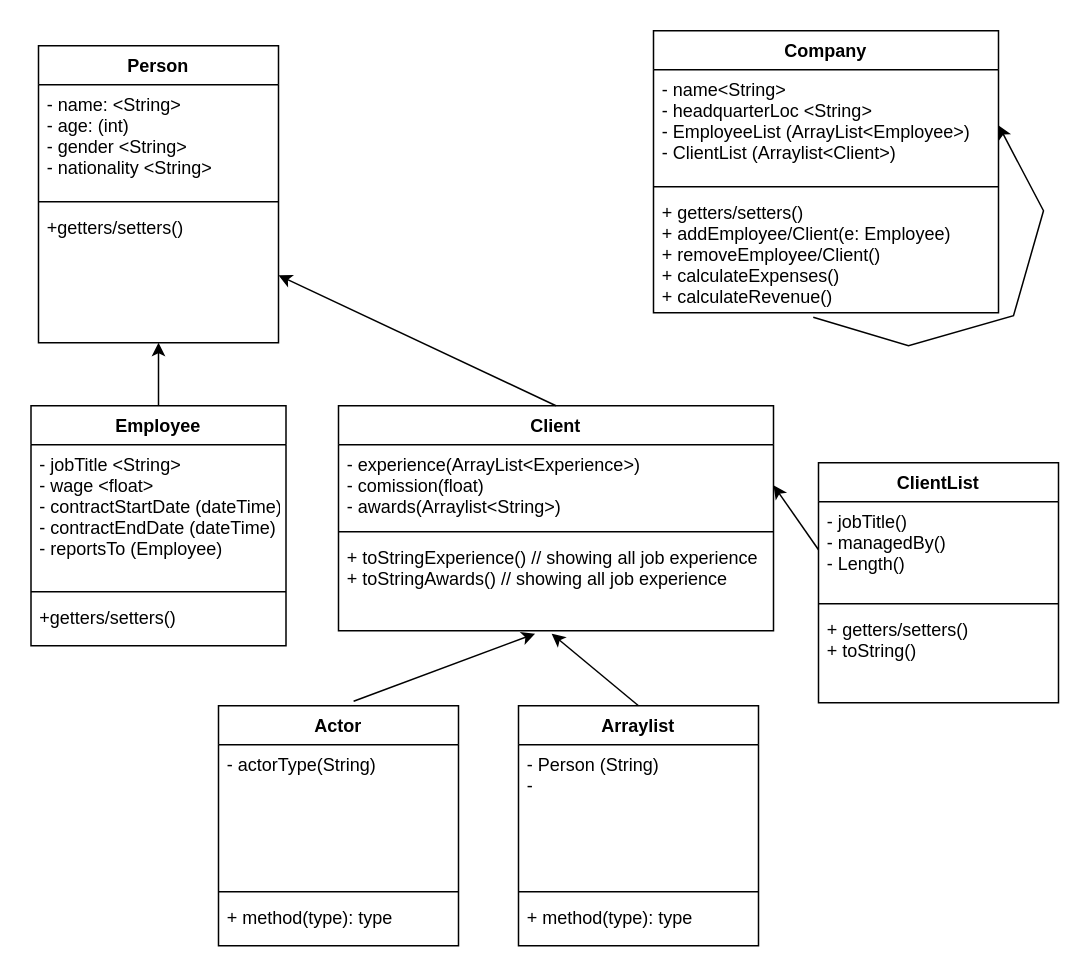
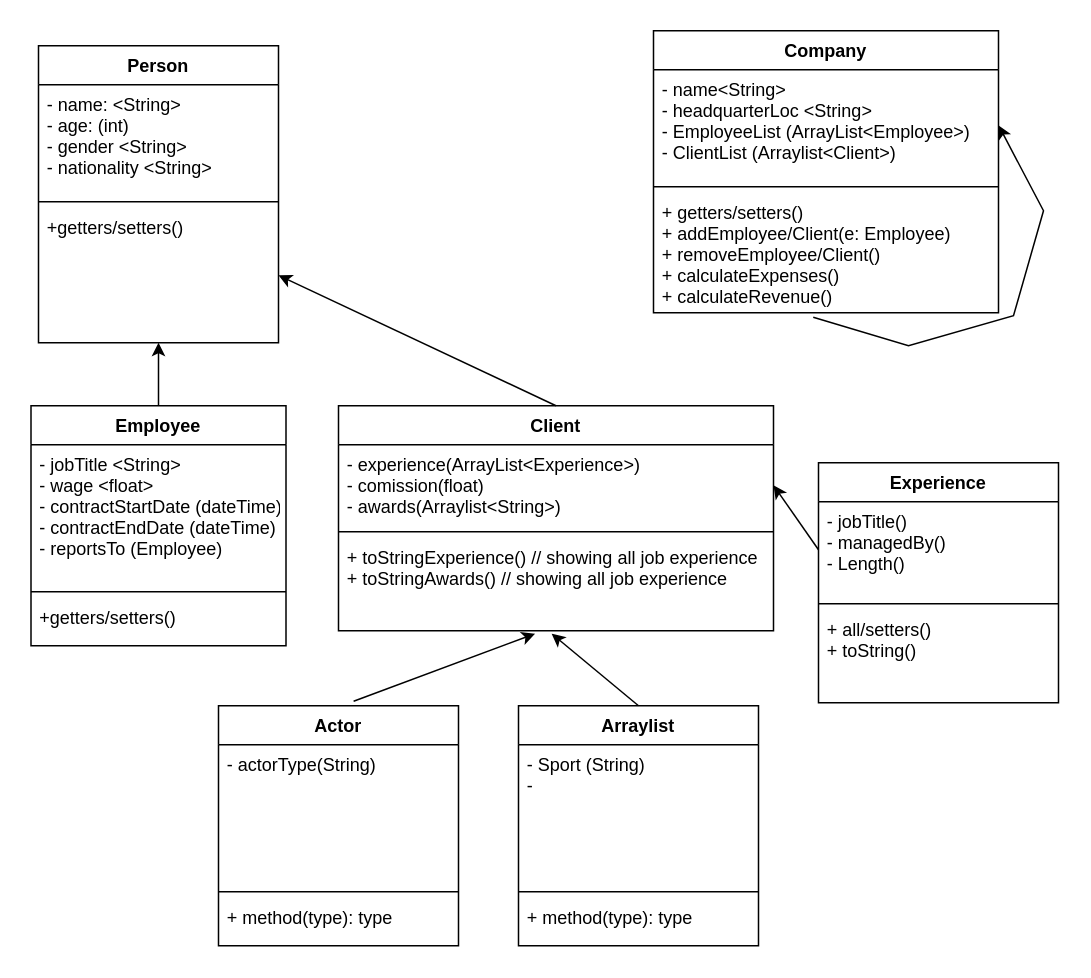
node "ClientList": label "ClientList" -> "Experience"
node "+ getters/setters() + toString()": label "+ getters/setters() + toString()" -> "+ all/setters() + toString()"
node "- Person (String) -": label "- Person (String) -" -> "- Sport (String) -"
